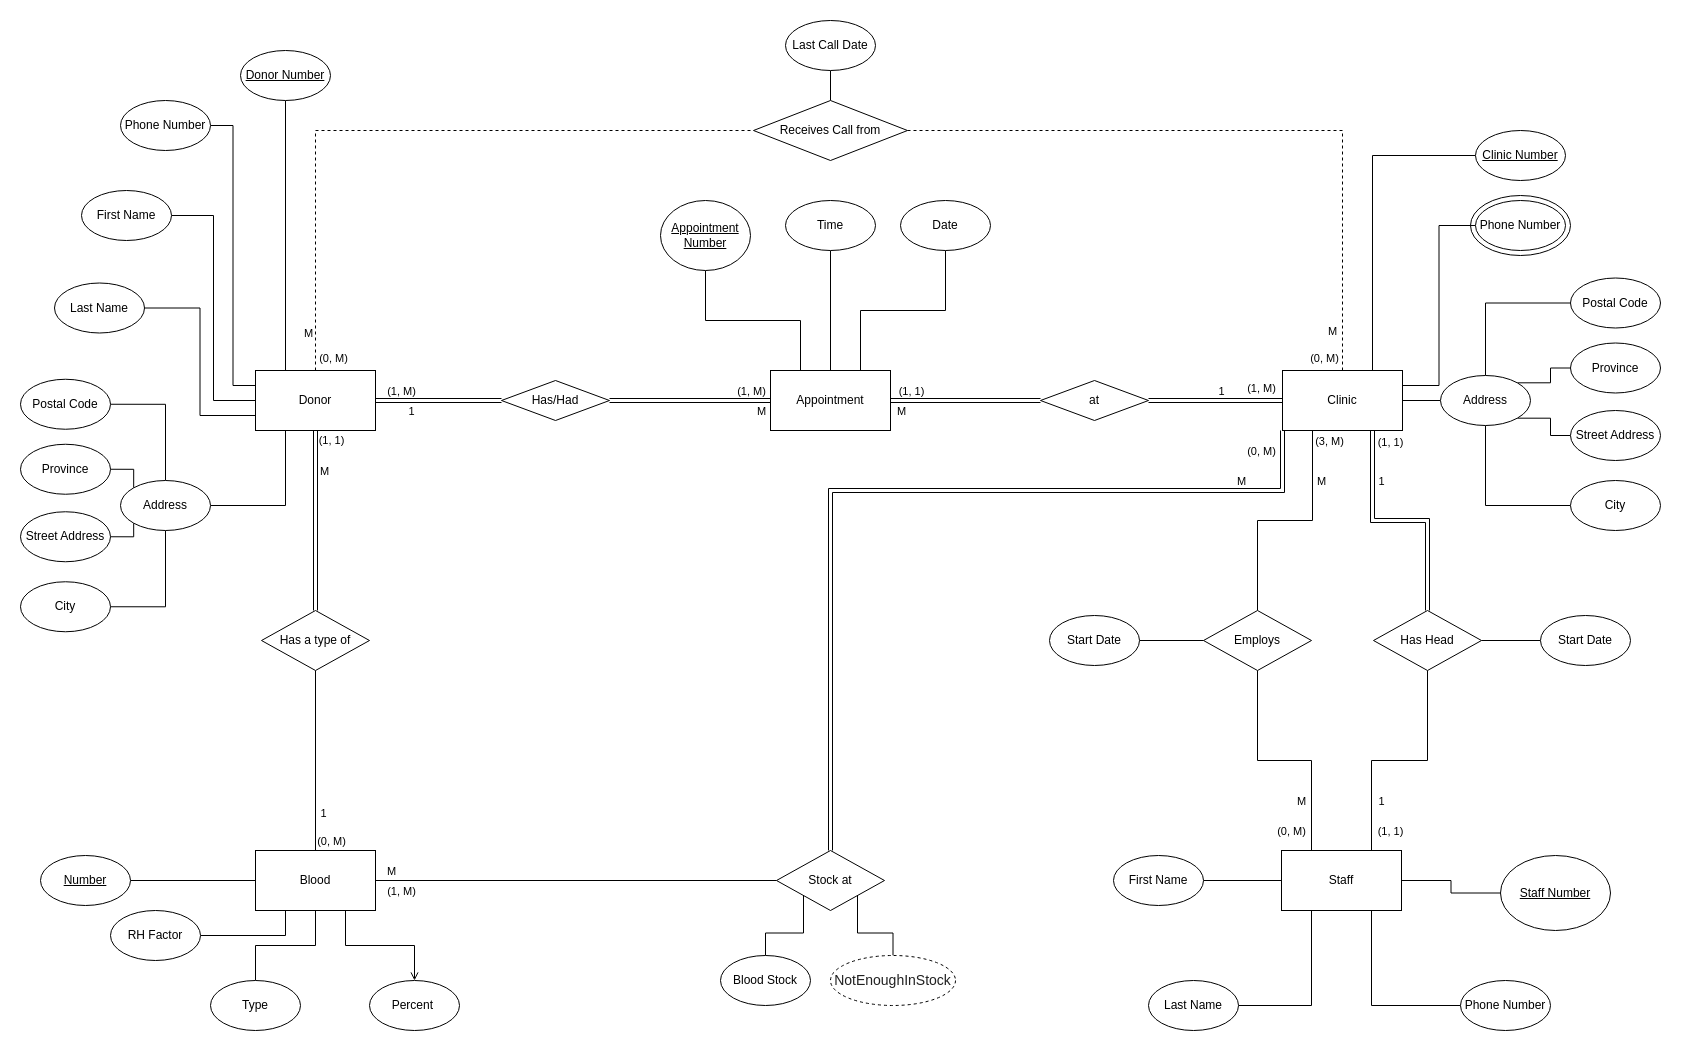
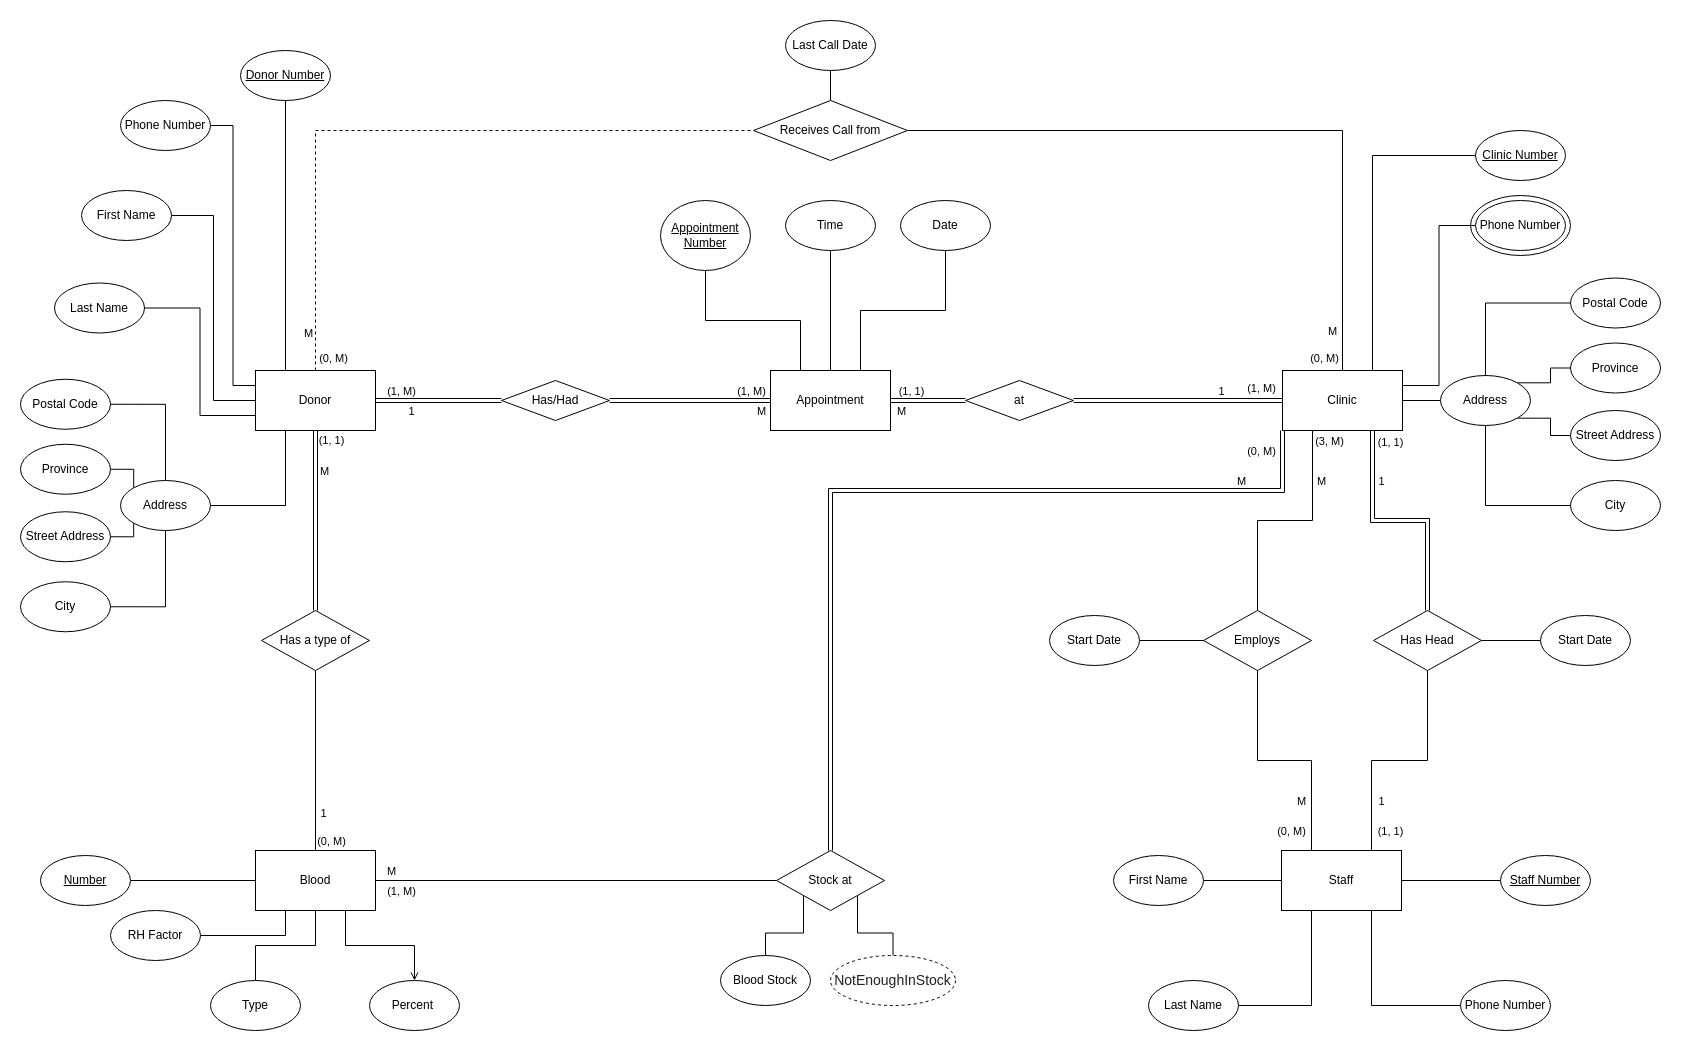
edge "Receives Call from" -- "Clinic": style dashed -> solid
node "at": moved (1095, 401) -> (1020, 401)
node "Staff Number": size 110x75 -> 90x50
